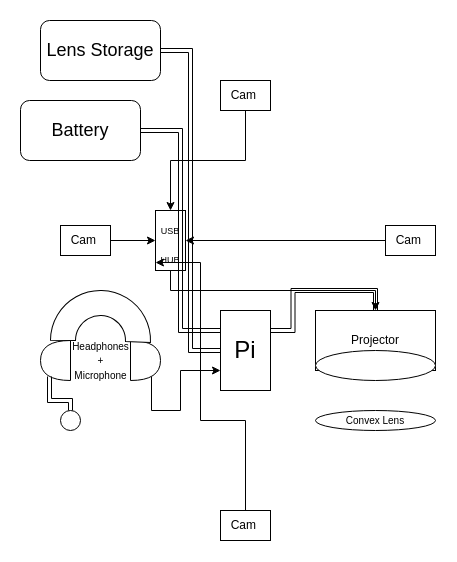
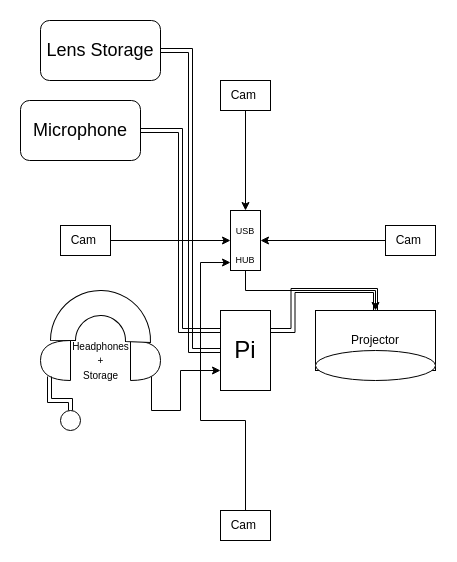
node "Battery": label "Battery" -> "Microphone"
node "USB HUB": moved (171, 241) -> (246, 241)
node "Headphones + Microphone": label "Headphones + Microphone" -> "Headphones + Storage"
node "Convex Lens": removed
